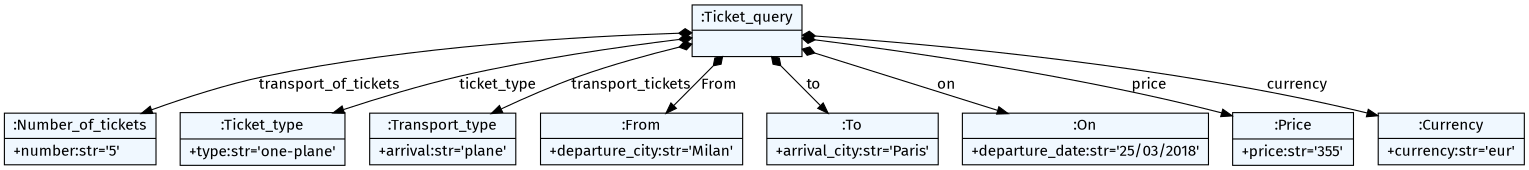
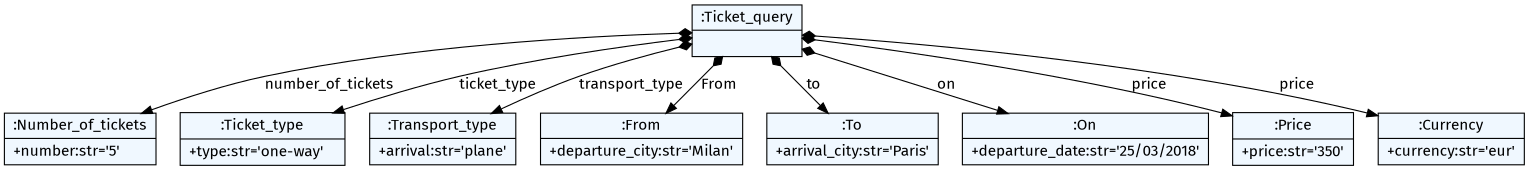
edge ":Ticket_query" -- ":Number_of_tickets": label "transport_of_tickets" -> "number_of_tickets"
edge ":Ticket_query" -- ":Transport_type": label "transport_tickets" -> "transport_type"
edge ":Ticket_query" -- ":Currency": label "currency" -> "price"
node ":Ticket_type": text "+type:str='one-plane'" -> "+type:str='one-way'"
node ":Price": text "+price:str='355'" -> "+price:str='350'"
